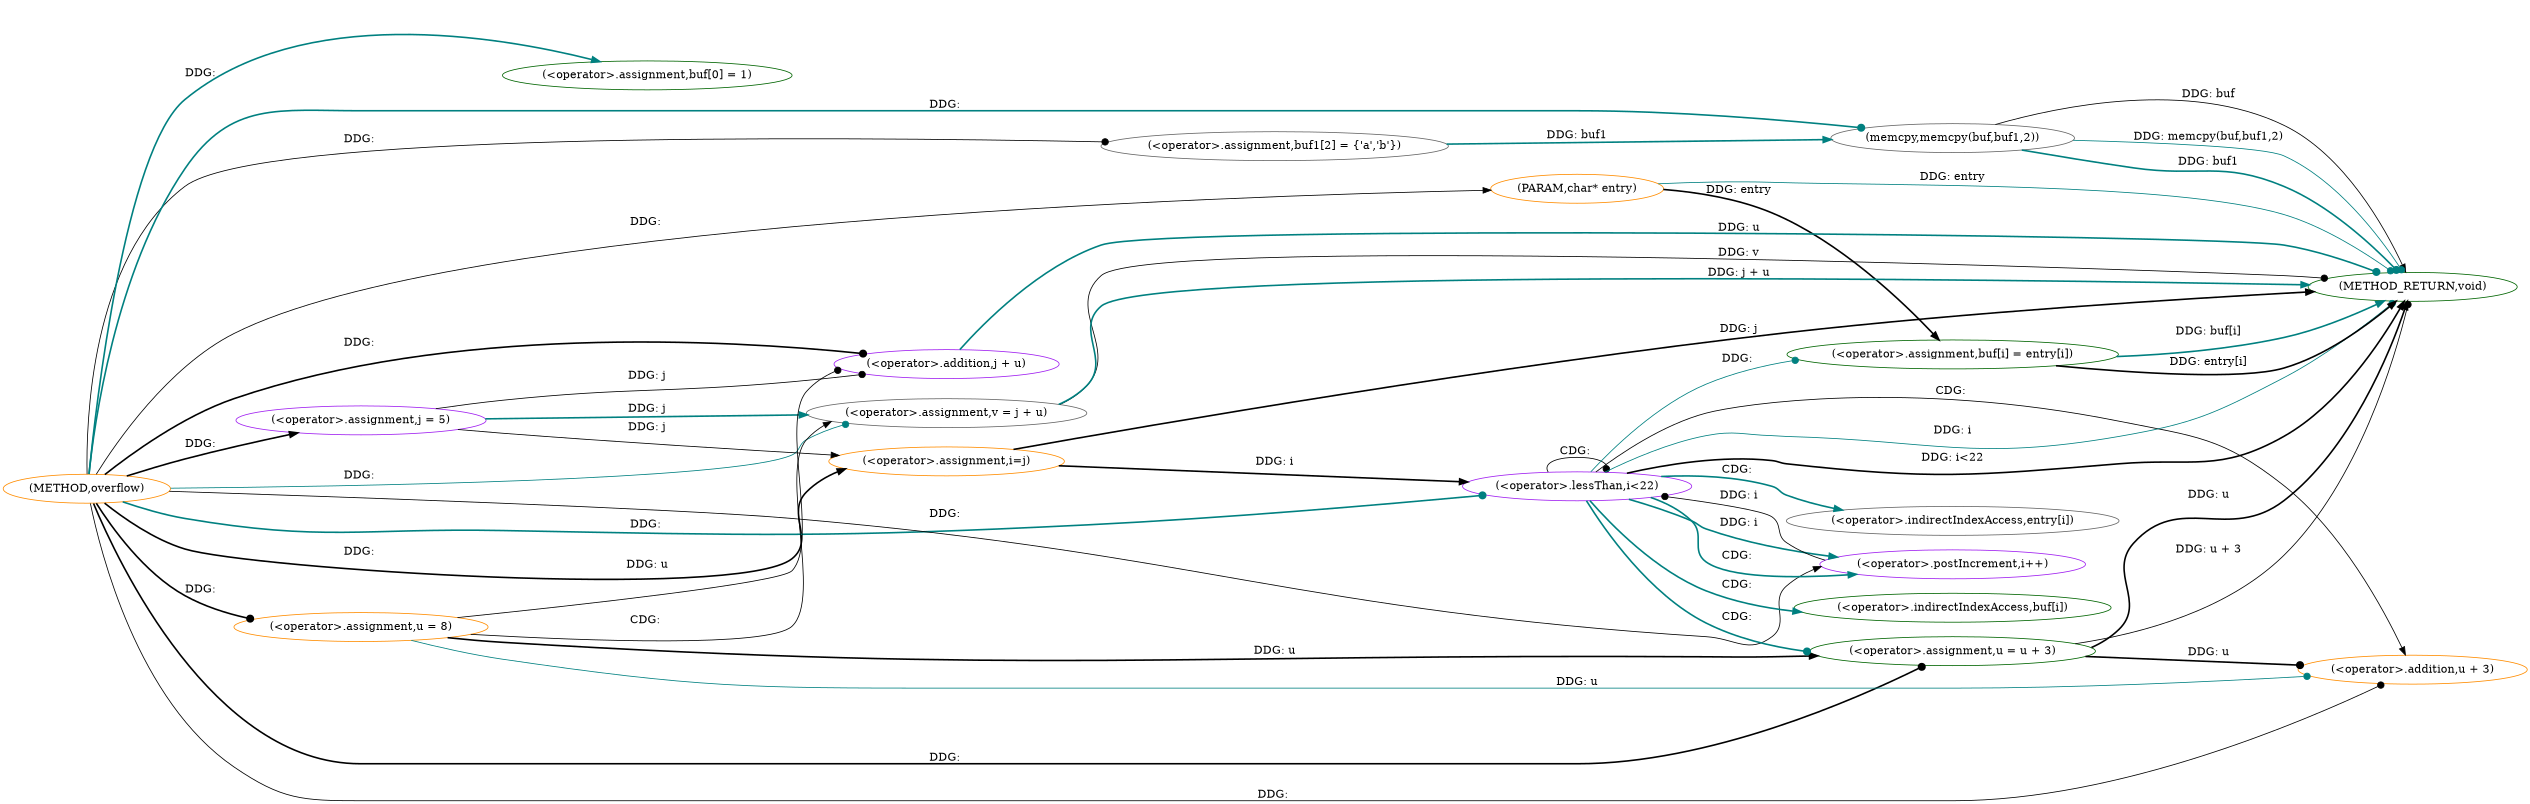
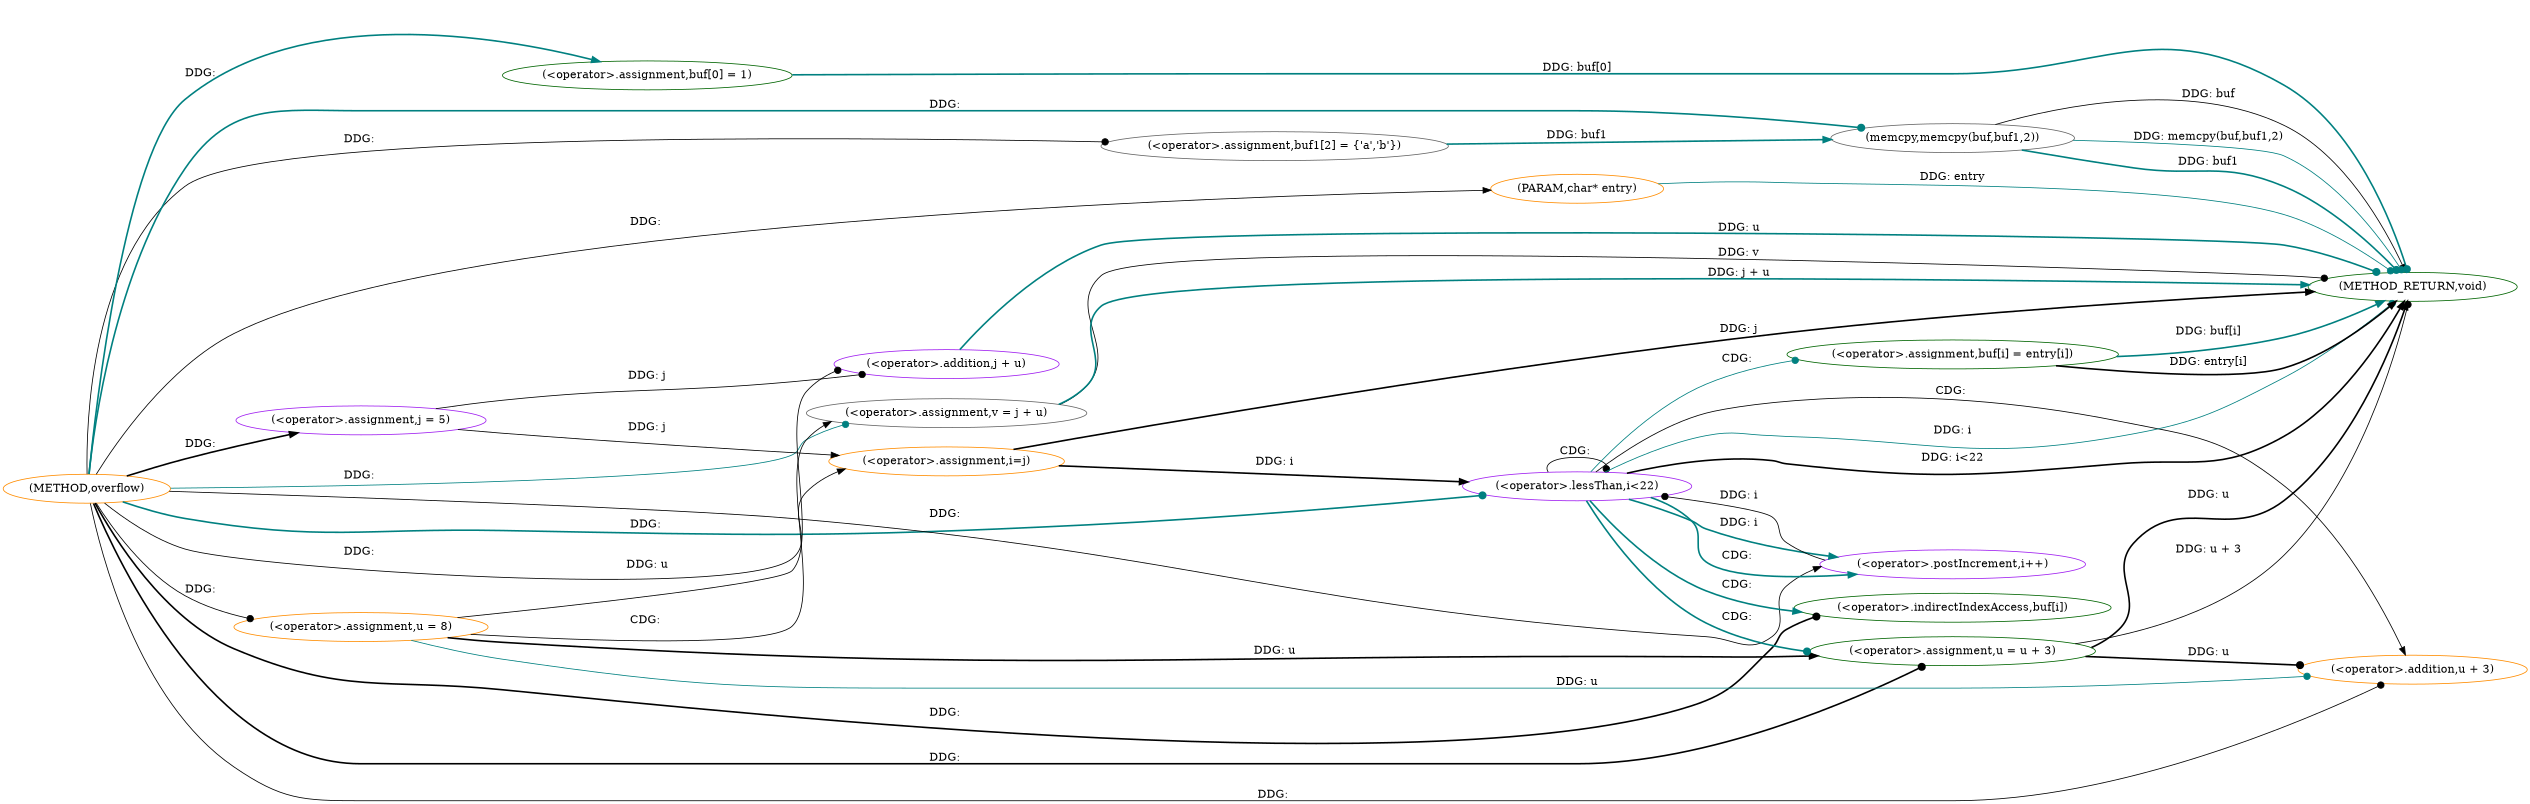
edge "(<operator>.assignment,buf[0] = 1)" -> "(METHOD_RETURN,void)": added, label "DDG: buf[0]"
edge "(PARAM,char* entry)" -> "(<operator>.assignment,buf[i] = entry[i])": removed, label "DDG: entry"
edge "(METHOD,overflow)" -> "(<operator>.addition,j + u)": now "(METHOD,overflow)" -> "(<operator>.indirectIndexAccess,buf[i])"
edge "(<operator>.lessThan,i<22)" -> "(<operator>.assignment,buf[i] = entry[i])": label "DDG: " -> "CDG: "
edge "(<operator>.assignment,j = 5)" -> "(<operator>.assignment,v = j + u)": removed, label "DDG: j"
node "(<operator>.indirectIndexAccess,entry[i])": removed
edge "(METHOD,overflow)" -> "(<operator>.assignment,i=j)": style bold -> solid
edge "(METHOD,overflow)" -> "(<operator>.assignment,u = 8)": style bold -> solid
